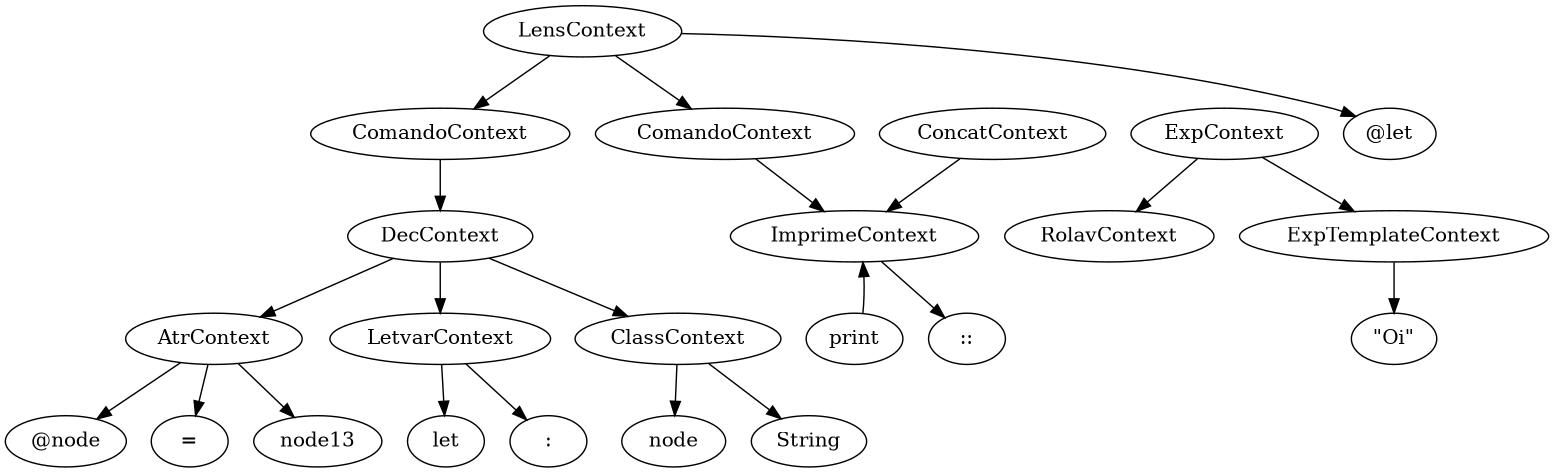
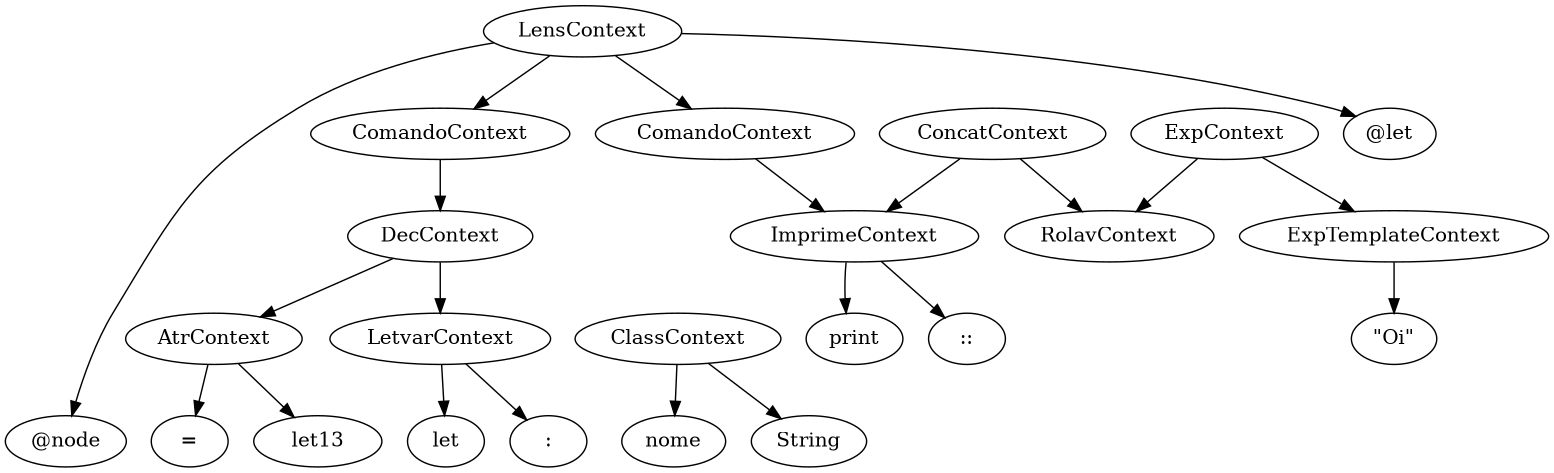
edge "ConcatContext" -> "RolavContext": added
edge "DecContext" -> "ClassContext": removed
edge "print" -> "ImprimeContext": reversed
edge "AtrContext" -> "@node": now "LensContext" -> "@node"
node "node13": label "node13" -> "let13"
node "node": label "node" -> "nome"
